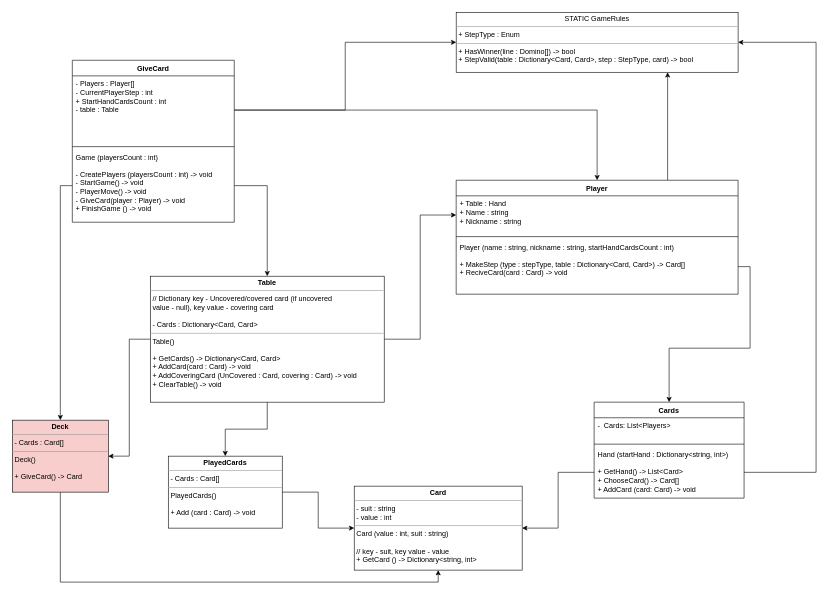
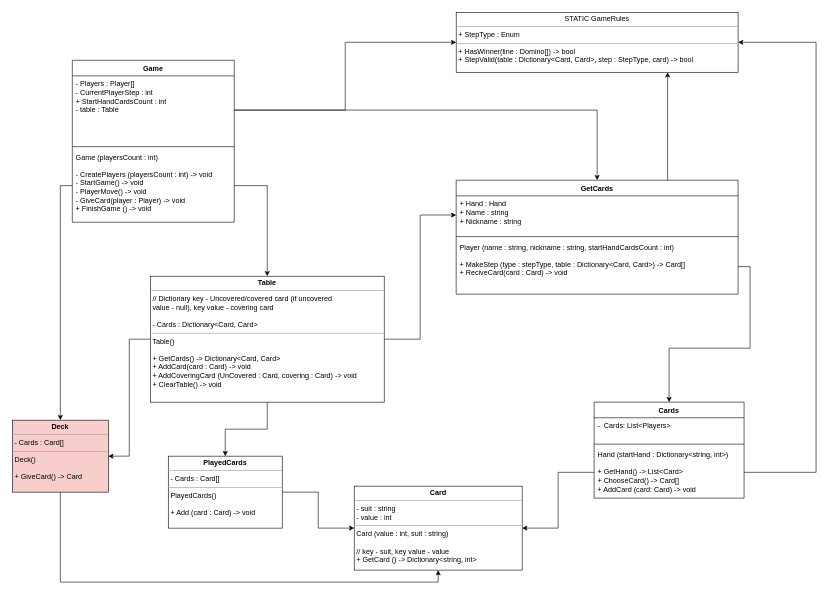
node "GiveCard": label "GiveCard" -> "Game"
node "Player": label "Player" -> "GetCards"
node "+ Table : Hand + Name : string + Nickname : string": label "+ Table : Hand + Name : string + Nickname : string" -> "+ Hand : Hand + Name : string + Nickname : string"
